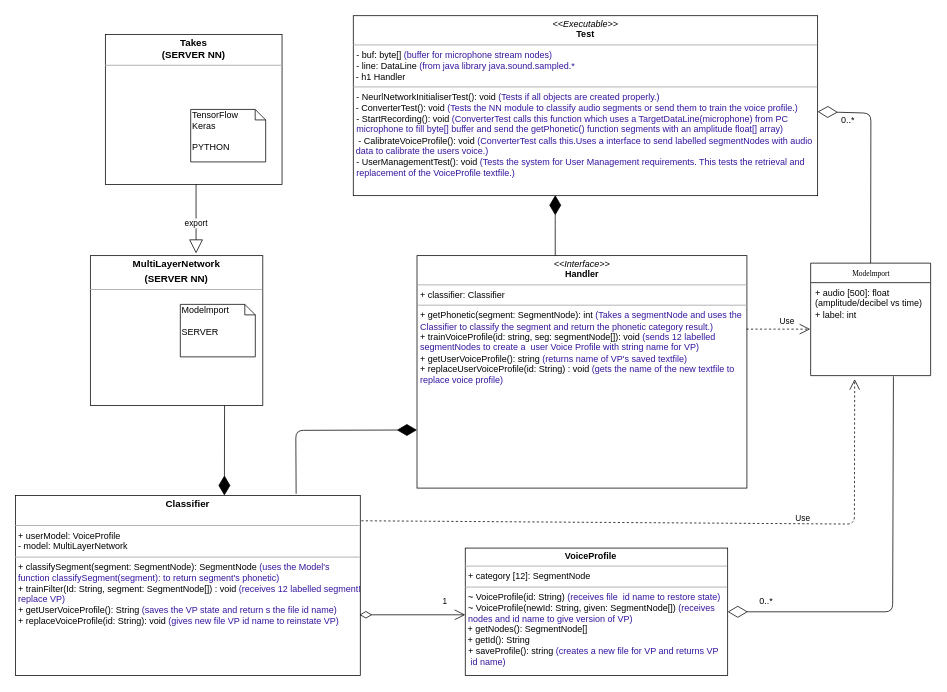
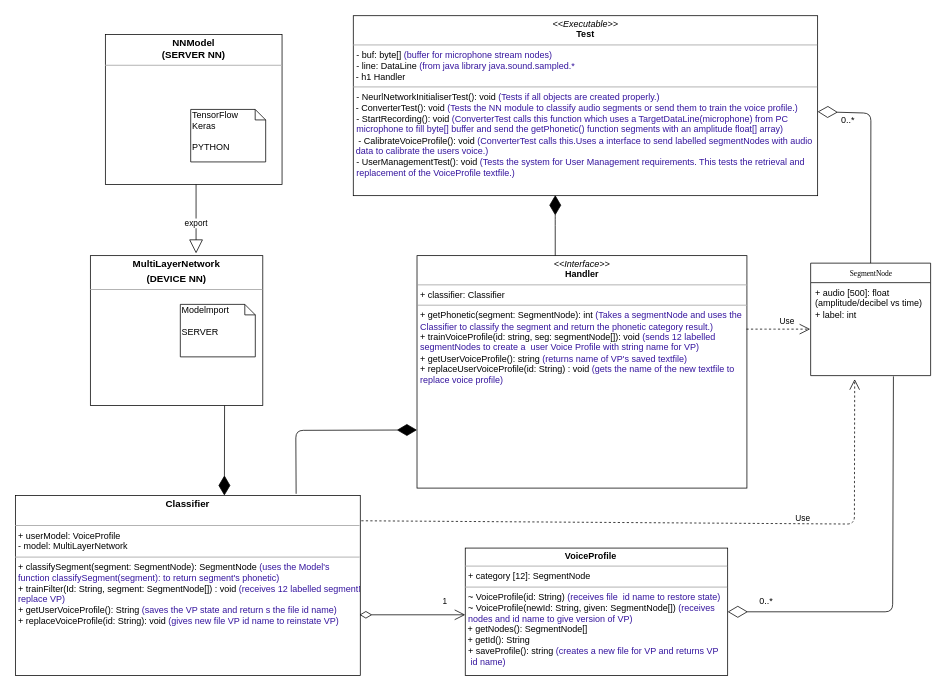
node "Takes (SERVER NN)": label "Takes (SERVER NN)" -> "NNModel (SERVER NN)"
node "MultiLayerNetwork (SERVER NN)": label "MultiLayerNetwork (SERVER NN)" -> "MultiLayerNetwork (DEVICE NN)"
node "Modelmport": label "Modelmport" -> "SegmentNode"
